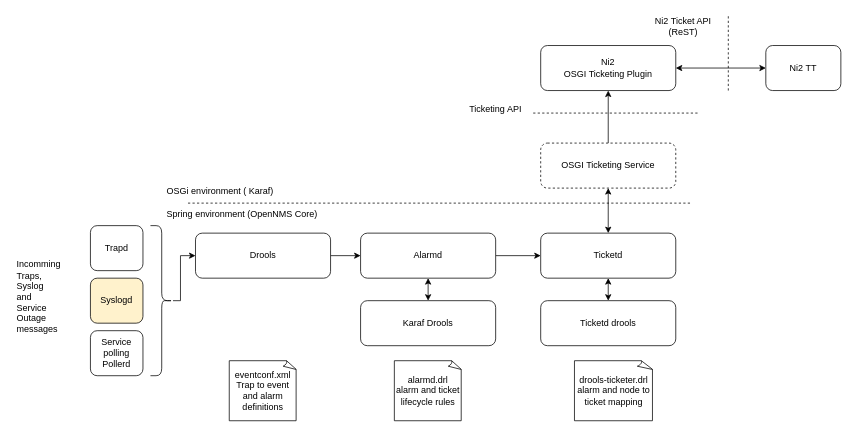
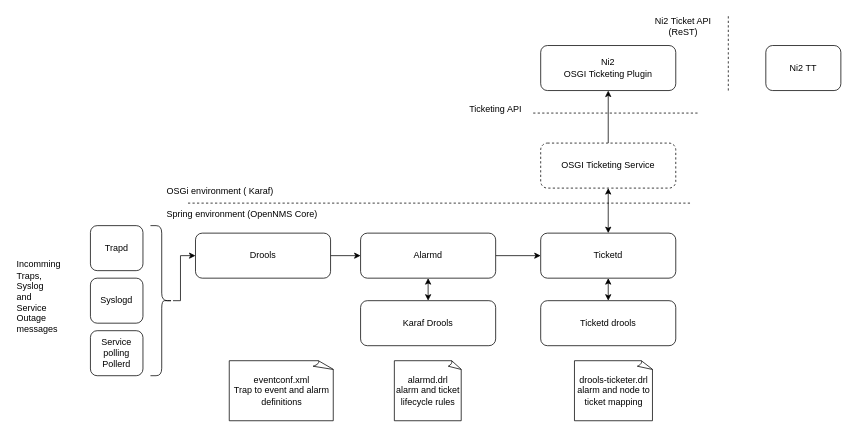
edge "Ni2 OSGI Ticketing Plugin" -- "Ni2 TT": removed
node "Syslogd": fillcolor #fff2cc -> #ffffff
node "eventconf.xml Trap to event and alarm definitions": size 68x60 -> 105x60
